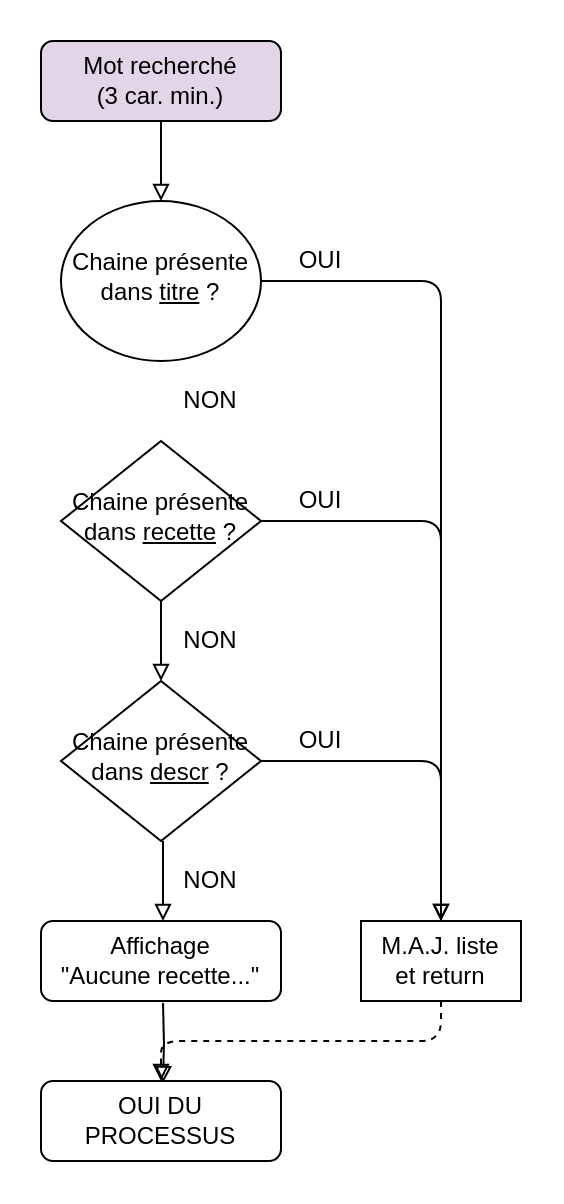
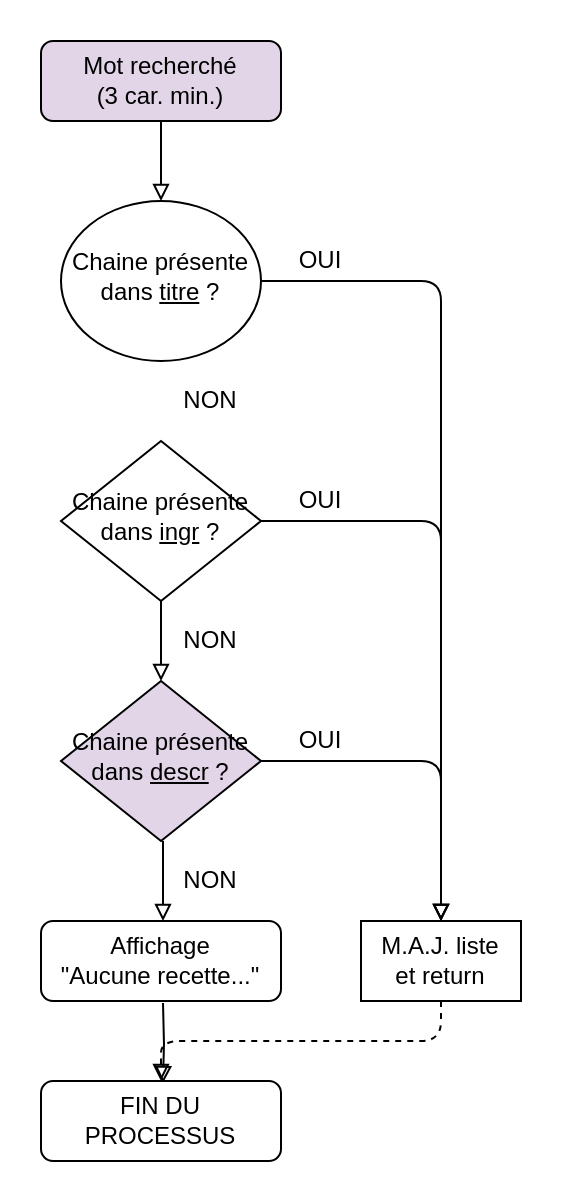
node "Chaine présente dans recette ?": label "Chaine présente dans recette ?" -> "Chaine présente dans ingr ?"
node "Chaine présente dans descr ?": fillcolor #ffffff -> #e1d5e7
edge "Chaine présente dans titre ?" -- "M.A.J. liste et return": arrowhead none -> block
node "OUI DU PROCESSUS": label "OUI DU PROCESSUS" -> "FIN DU PROCESSUS"
